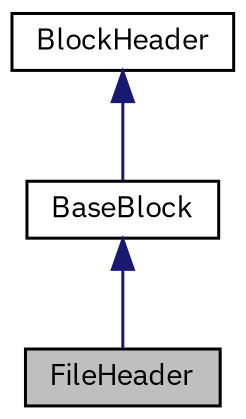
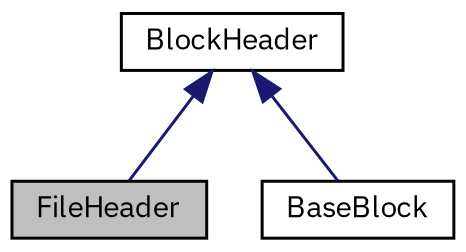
edge "FileHeader" -> "BaseBlock": now "FileHeader" -> "BlockHeader"
